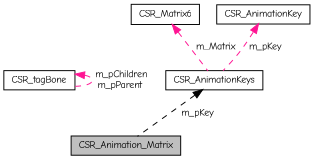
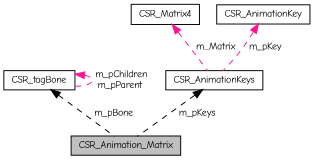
node "CSR_Matrix6": label "CSR_Matrix6" -> "CSR_Matrix4"
edge "CSR_Animation_Matrix" -> "CSR_AnimationKeys": label " m_pKey" -> " m_pKeys"
edge "CSR_Animation_Matrix" -> "CSR_tagBone": added, label "m_pBone"
